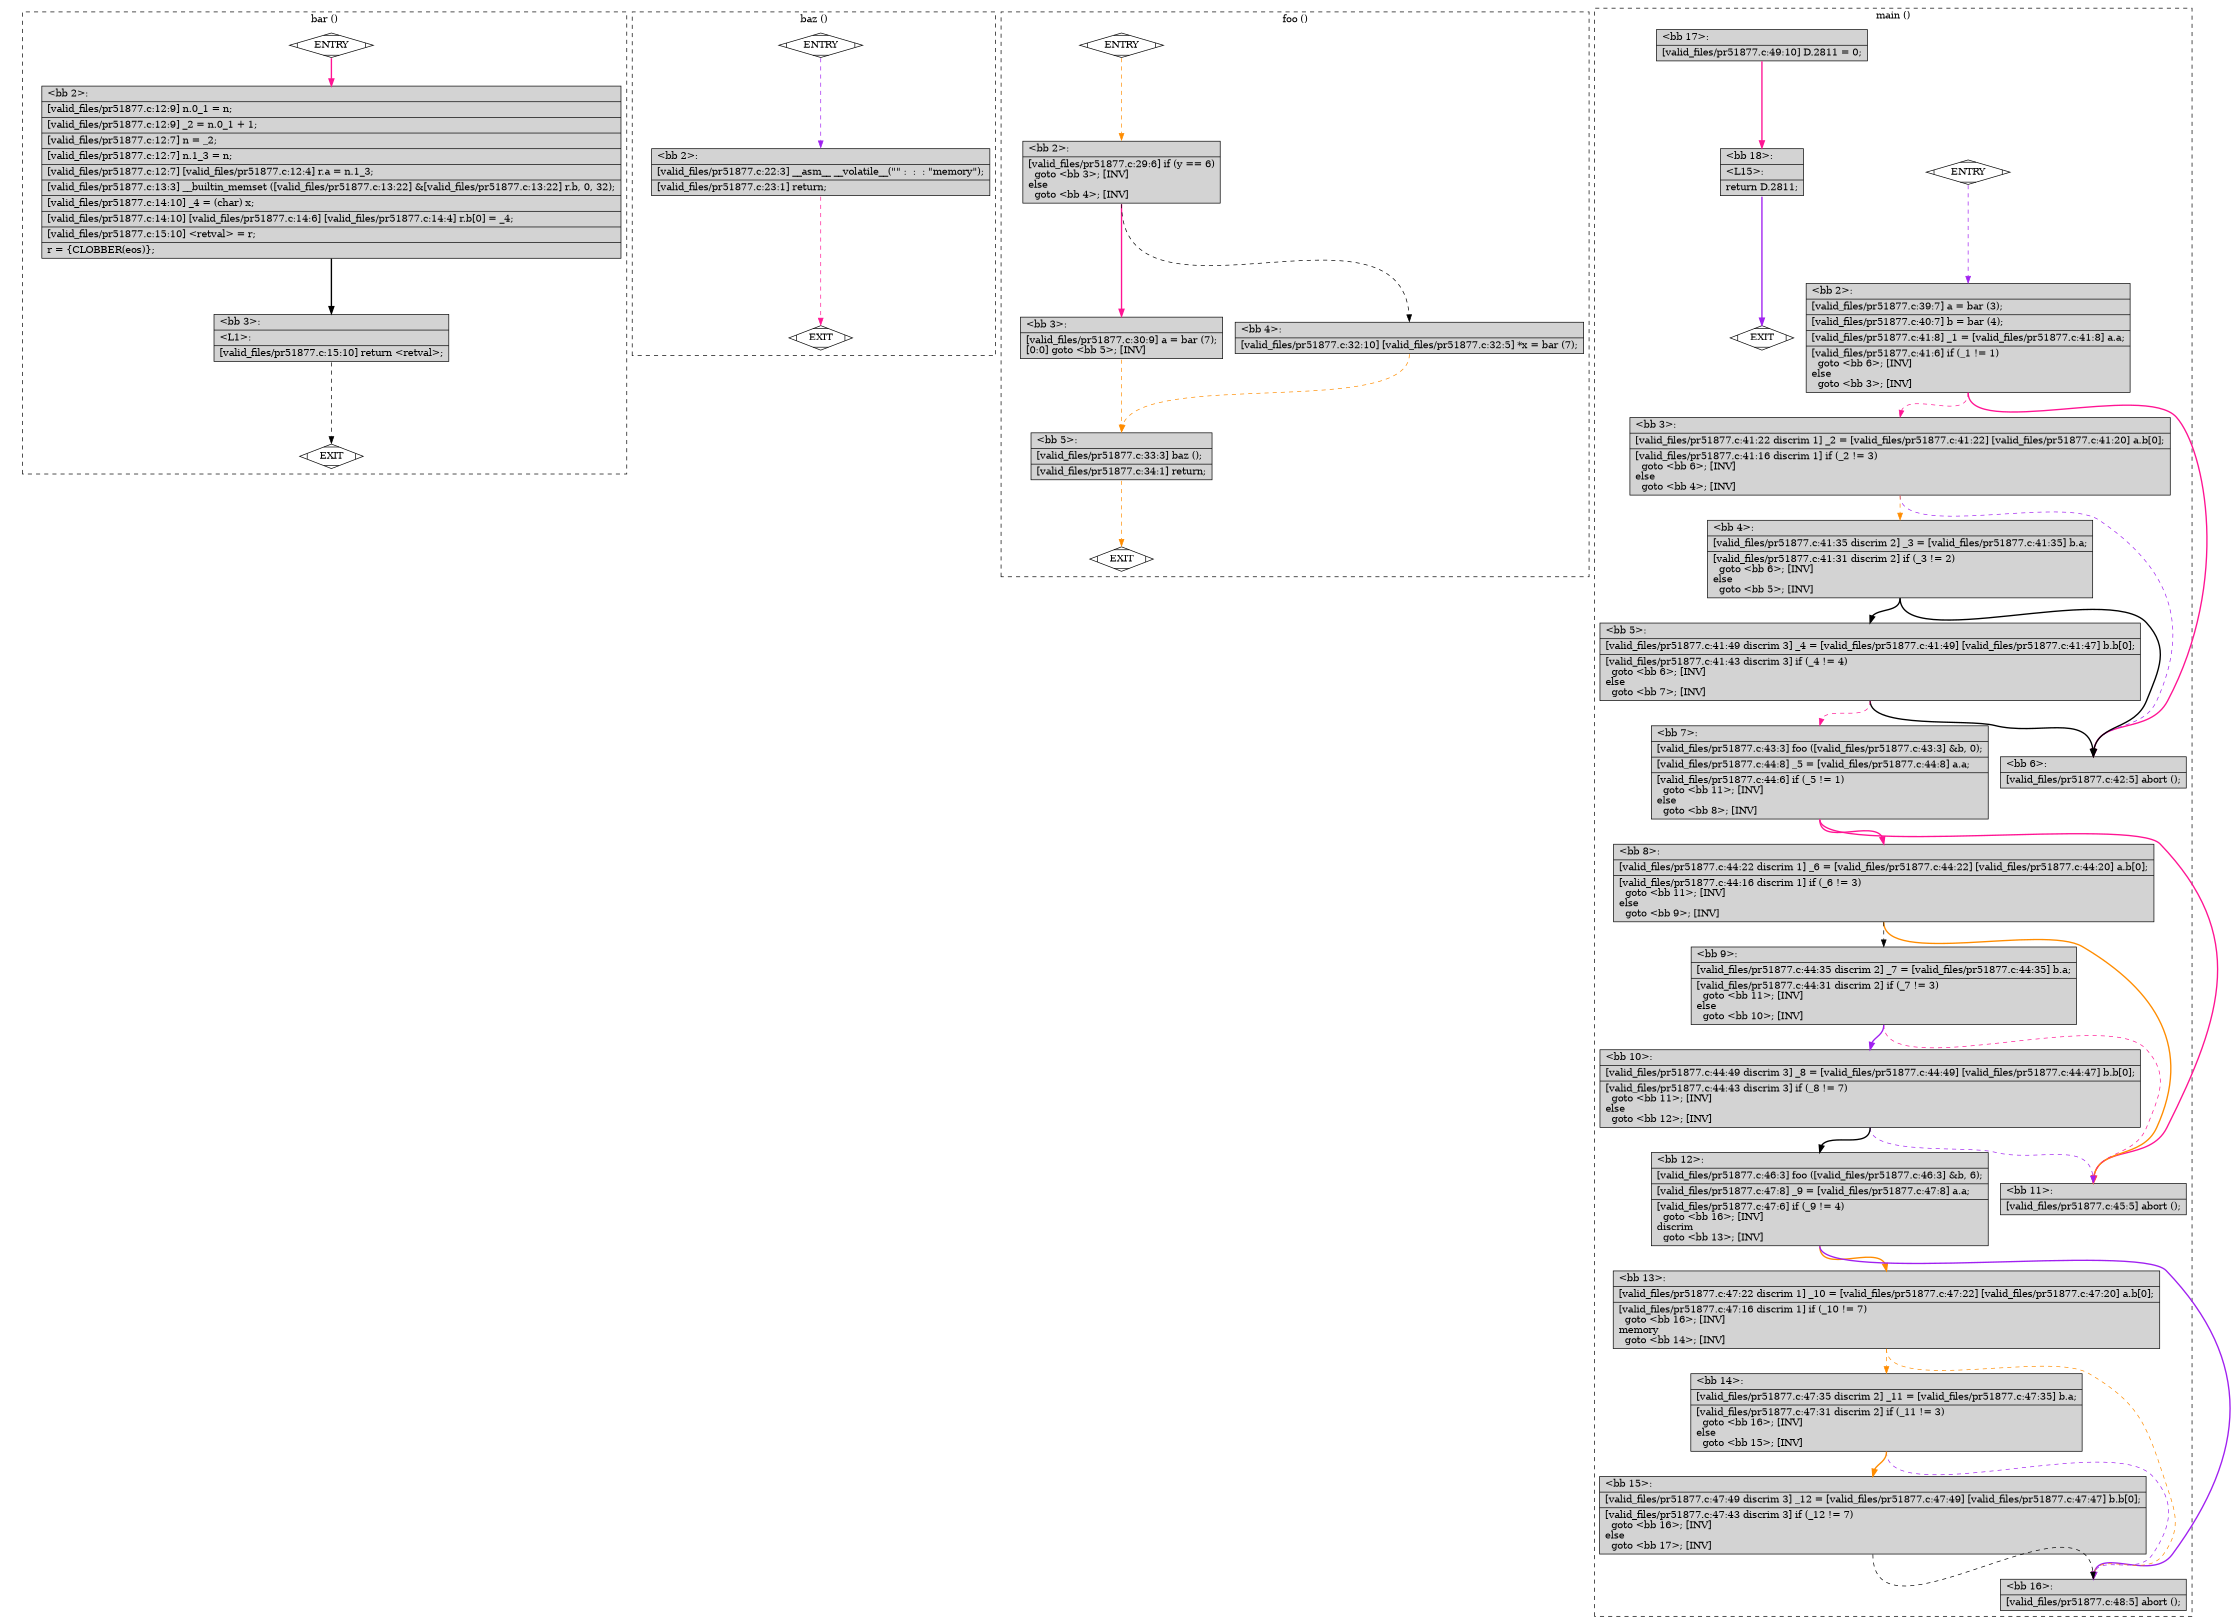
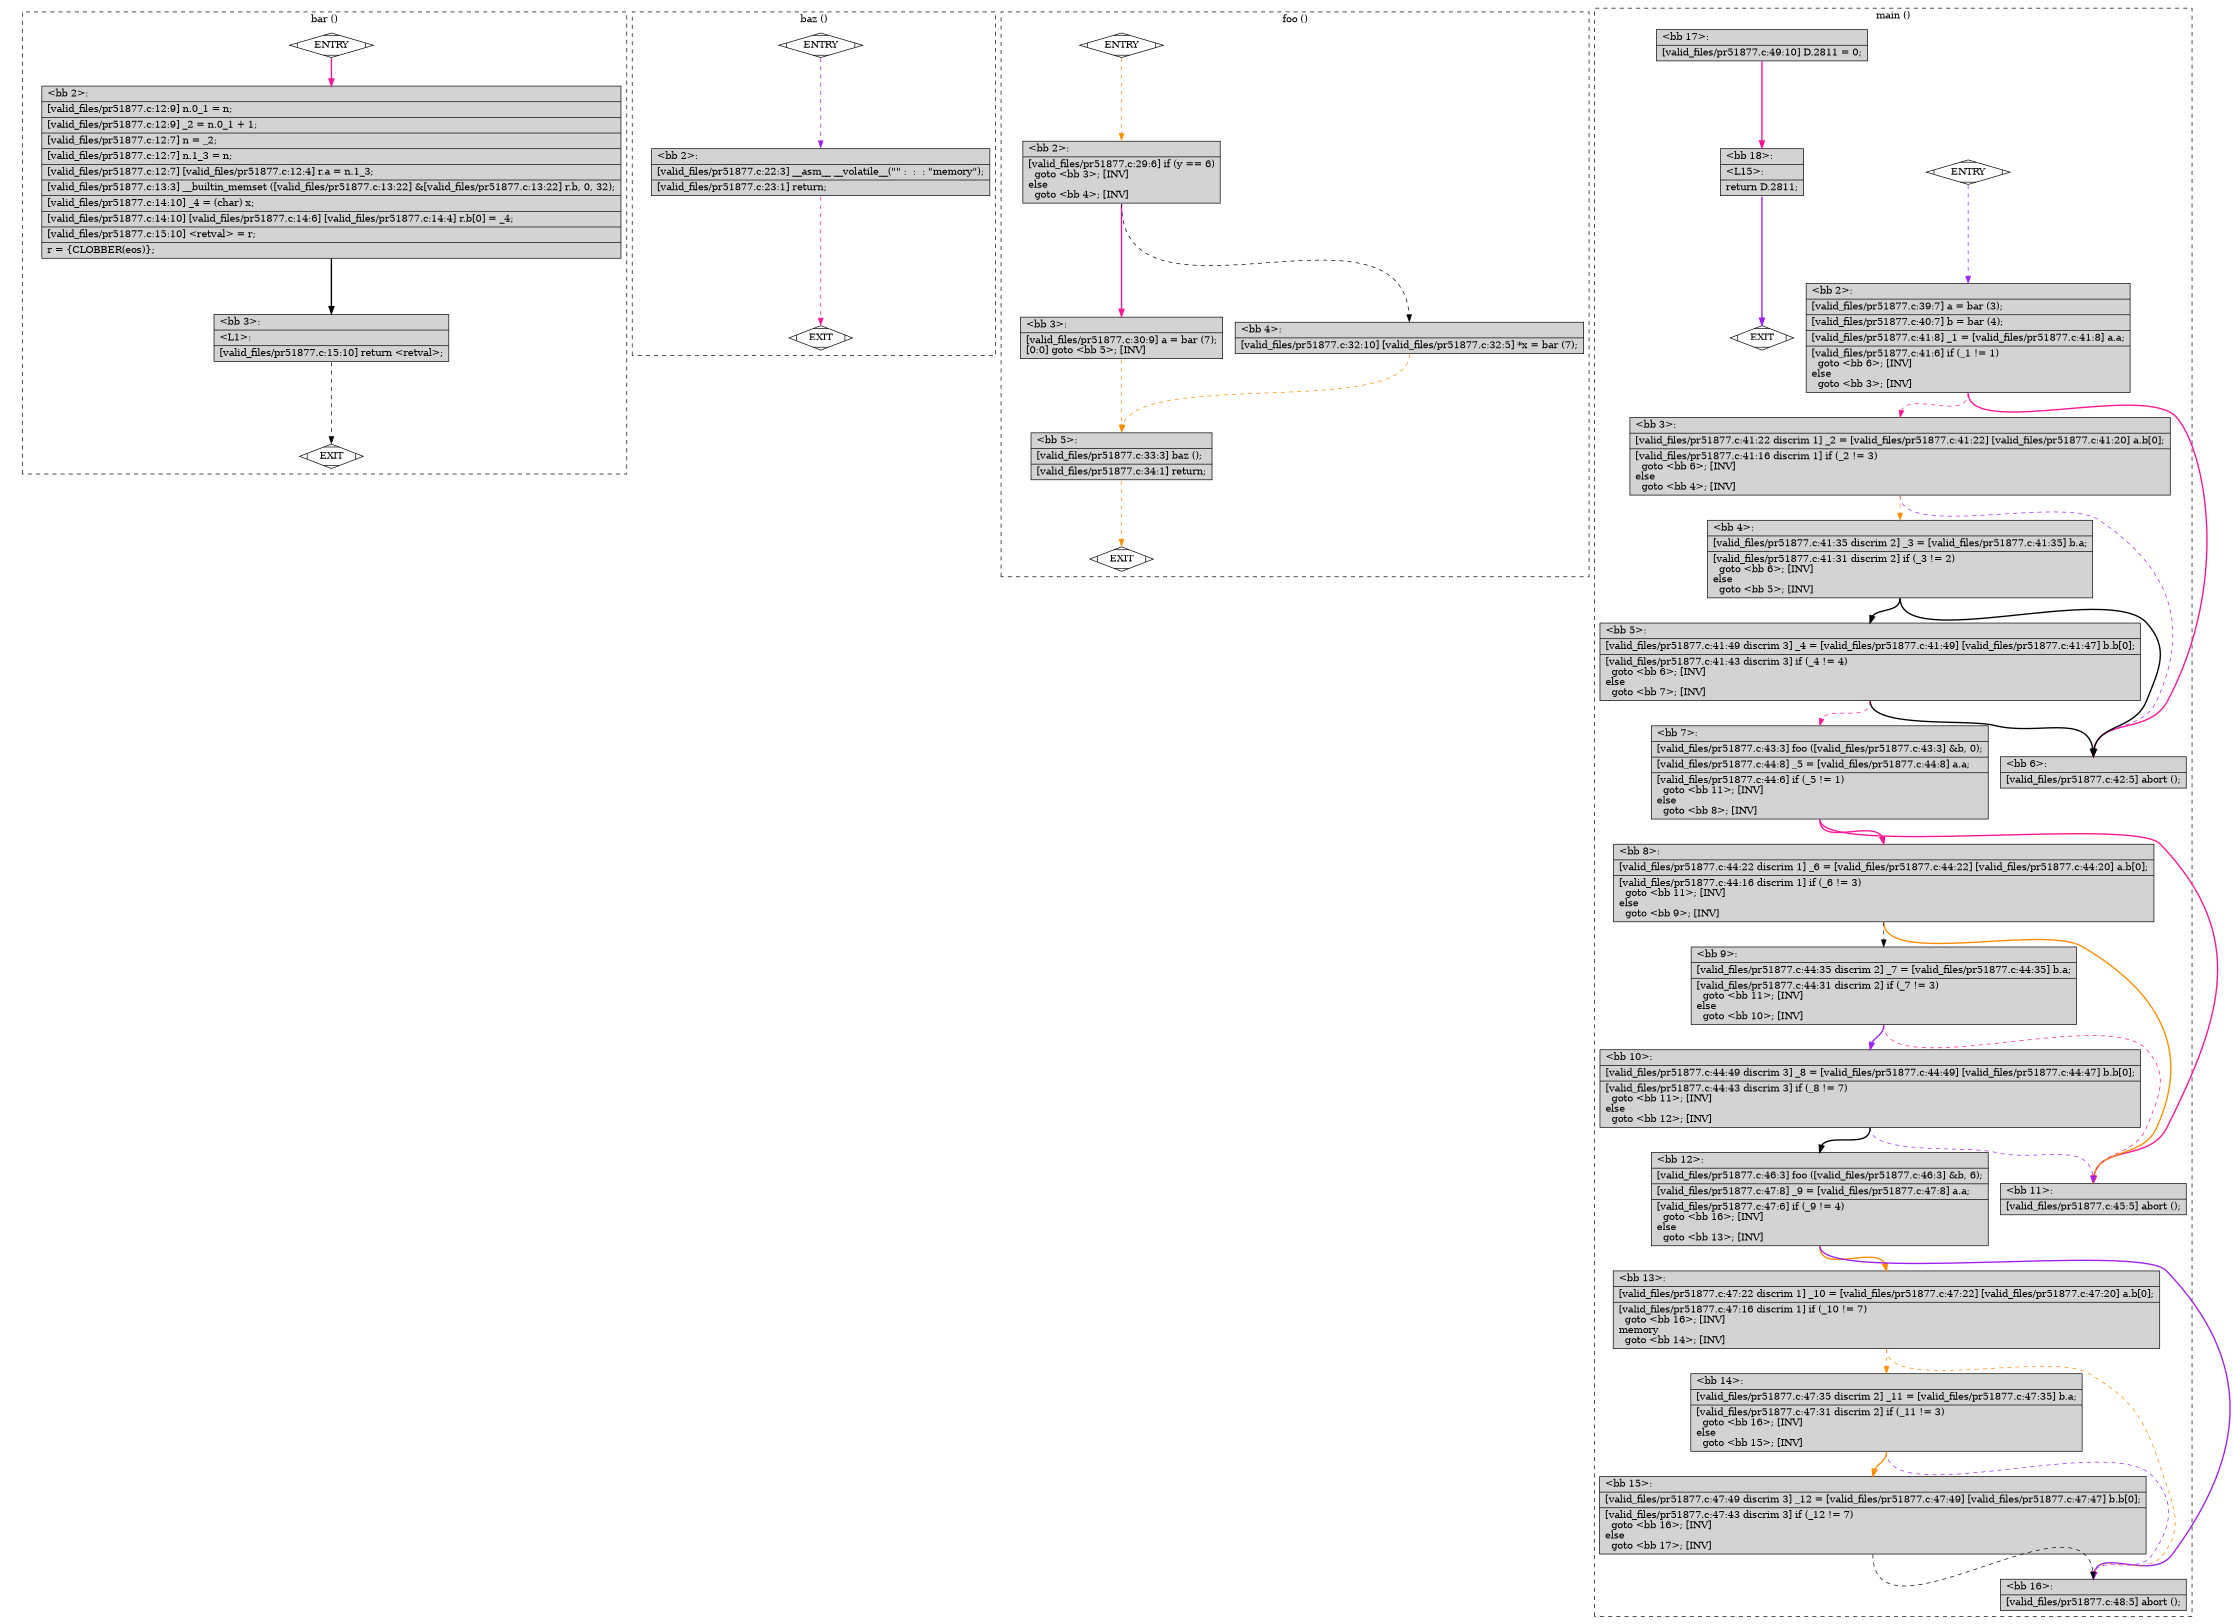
node "<bb 12>:": text "discrim" -> "else"
